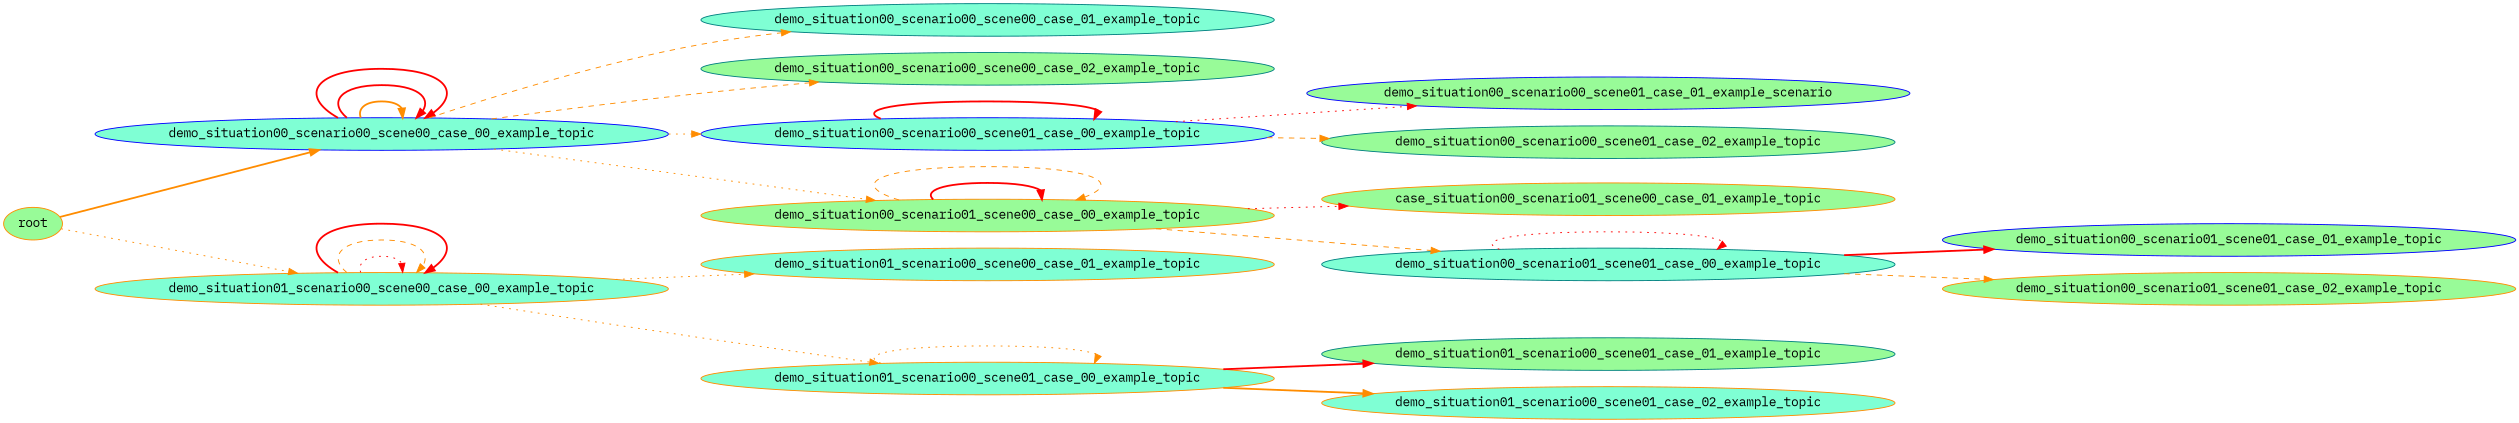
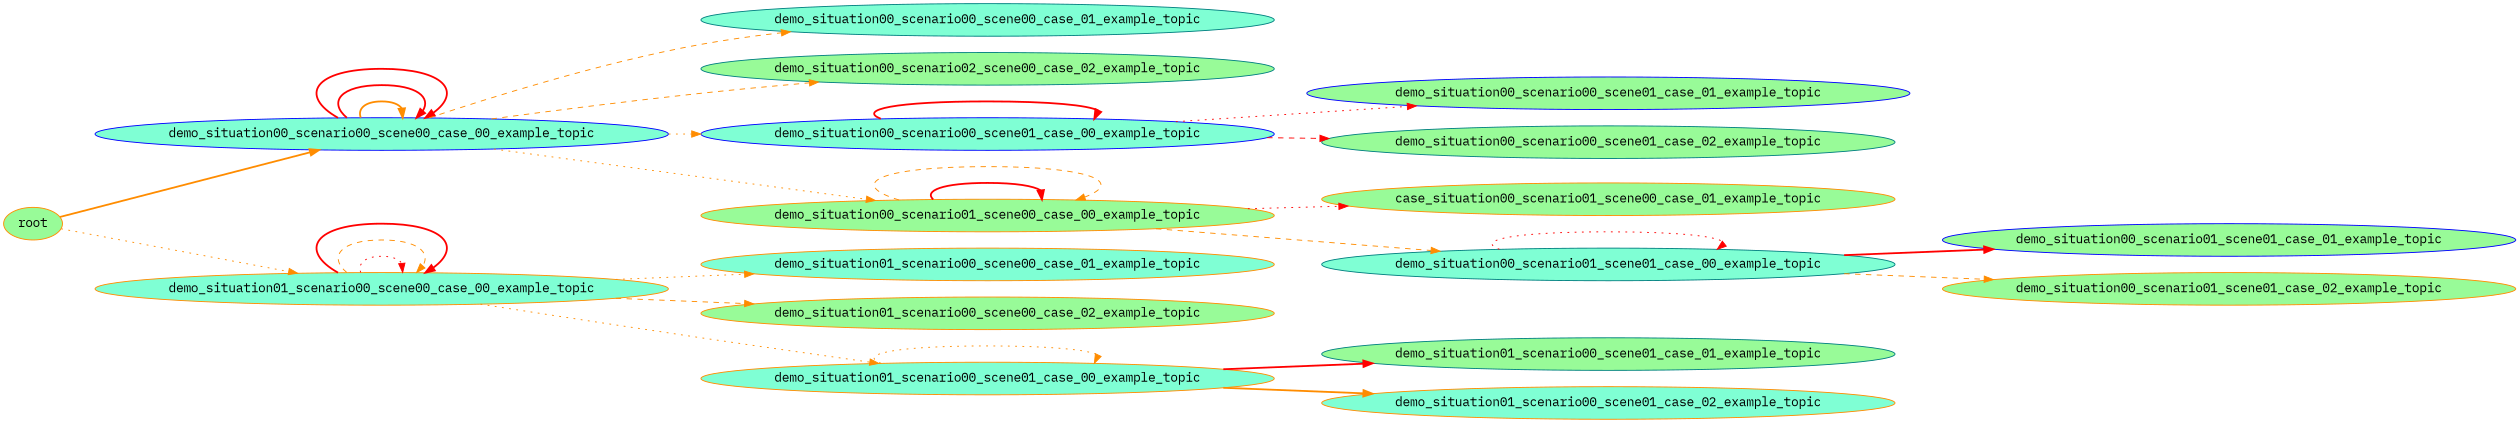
node "demo_situation00_scenario00_scene00_case_02_example_topic": label "demo_situation00_scenario00_scene00_case_02_example_topic" -> "demo_situation00_scenario02_scene00_case_02_example_topic"
node "demo_situation00_scenario00_scene01_case_01_example_scenario": label "demo_situation00_scenario00_scene01_case_01_example_scenario" -> "demo_situation00_scenario00_scene01_case_01_example_topic"
edge "demo_situation00_scenario00_scene01_case_00_example_topic" -> "demo_situation00_scenario00_scene01_case_02_example_topic": color darkorange -> red
node "demo_situation01_scenario00_scene00_case_02_example_topic": added
